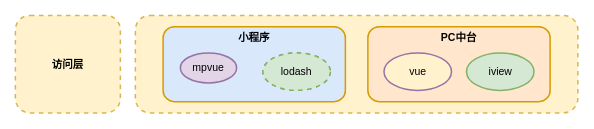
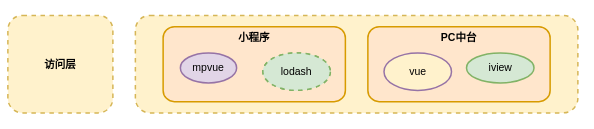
node "访问层": moved (68, 64) -> (60, 64)
node "小程序": fillcolor #dae8fc -> #ffe6cc
node "iview": size 68x38 -> 68x30
